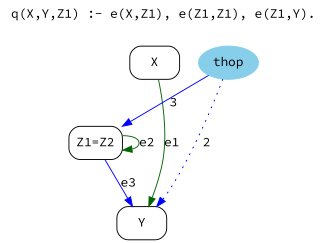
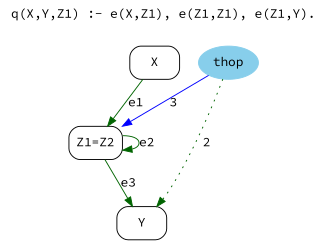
edge "X" -> "Y": now "X" -> "Z1=Z2"
edge "thop" -> "Y": color blue -> darkgreen
edge "Z1=Z2" -> "Y": color blue -> darkgreen
